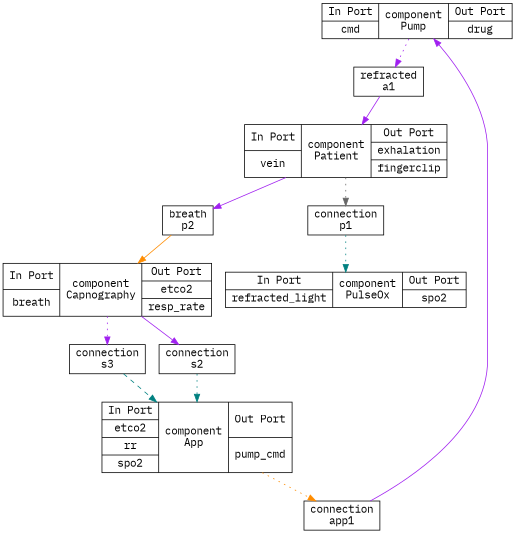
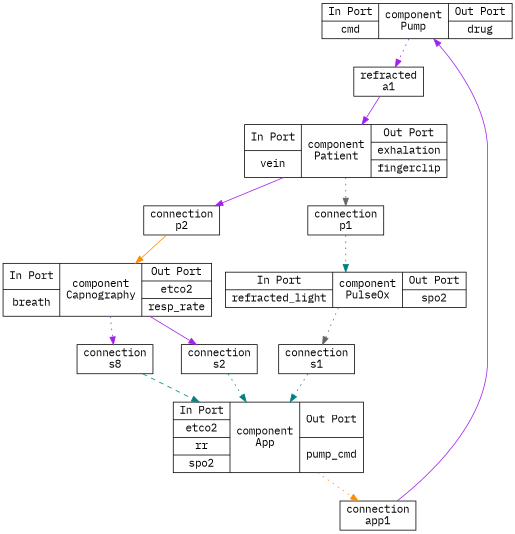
node "breath p2": label "breath p2" -> "connection p2"
node "connection s3": label "connection s3" -> "connection s8"
node "connection s1": added
